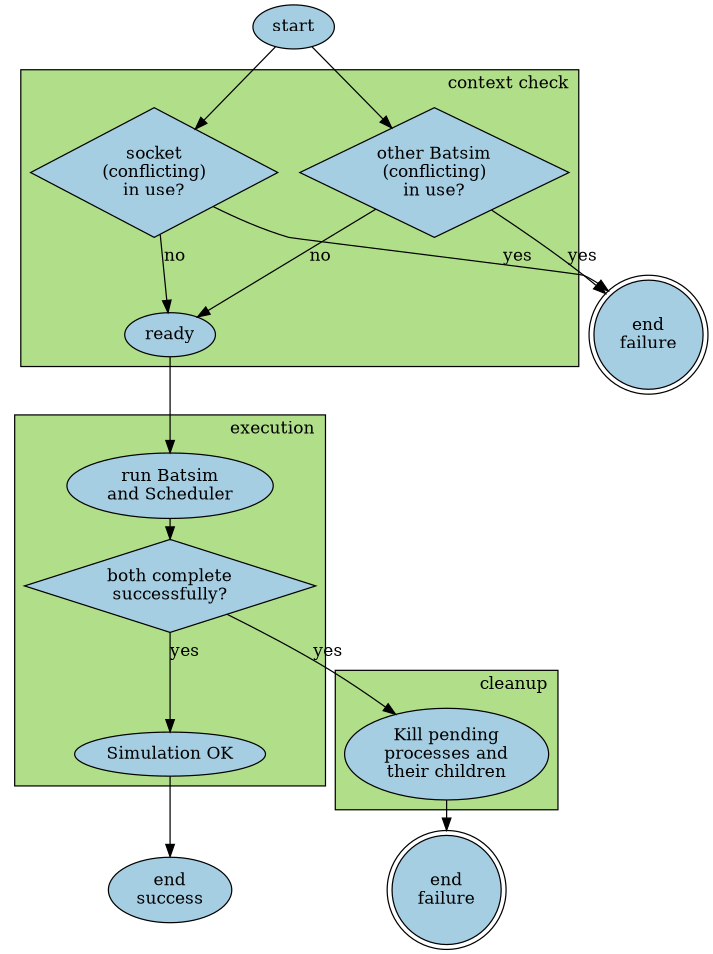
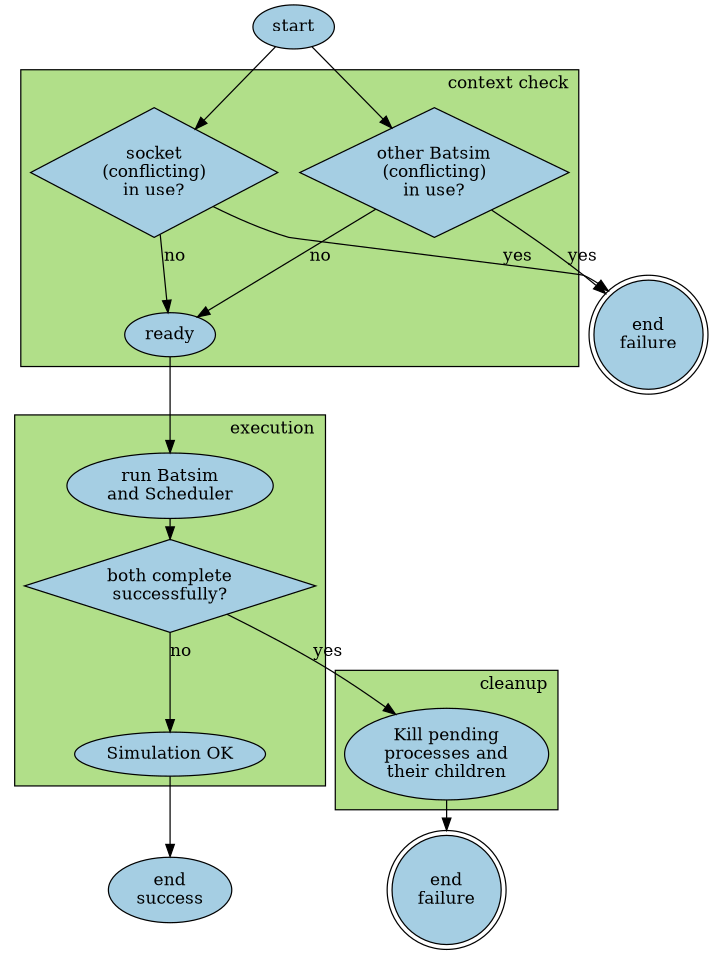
edge "both complete successfully?" -> "Simulation OK": label "yes" -> "no"
